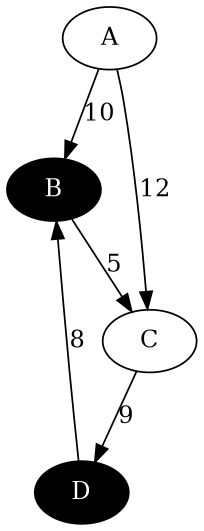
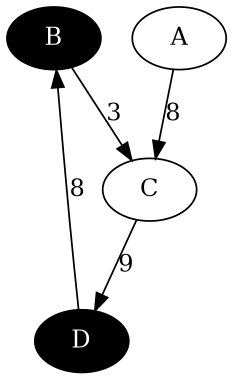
edge "A" -> "B": removed, label "10"
edge "A" -> "C": label "12" -> "8"
edge "B" -> "C": label "5" -> "3"
